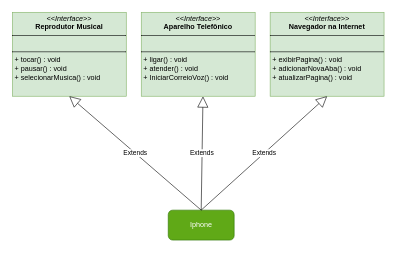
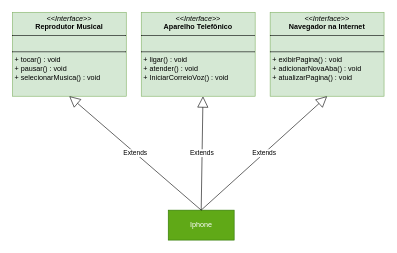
node "Iphone": shape rounded rectangle -> rectangle
